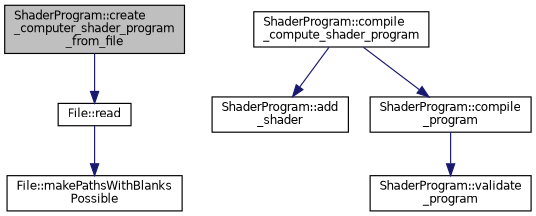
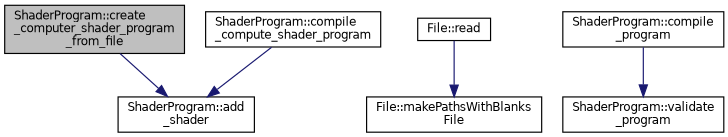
edge "ShaderProgram::compile _compute_shader_program" -> "ShaderProgram::compile _program": removed
edge "ShaderProgram::create _computer_shader_program _from_file" -> "File::read": now "ShaderProgram::create _computer_shader_program _from_file" -> "ShaderProgram::add _shader"
node "File::makePathsWithBlanks Possible": label "File::makePathsWithBlanks Possible" -> "File::makePathsWithBlanks File"
